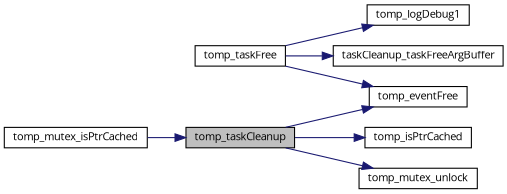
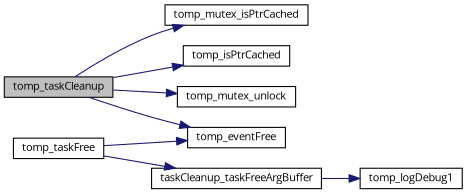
edge "tomp_taskFree" -> "tomp_logDebug1": now "taskCleanup_taskFreeArgBuffer" -> "tomp_logDebug1"
edge "tomp_mutex_isPtrCached" -> "tomp_taskCleanup": reversed
